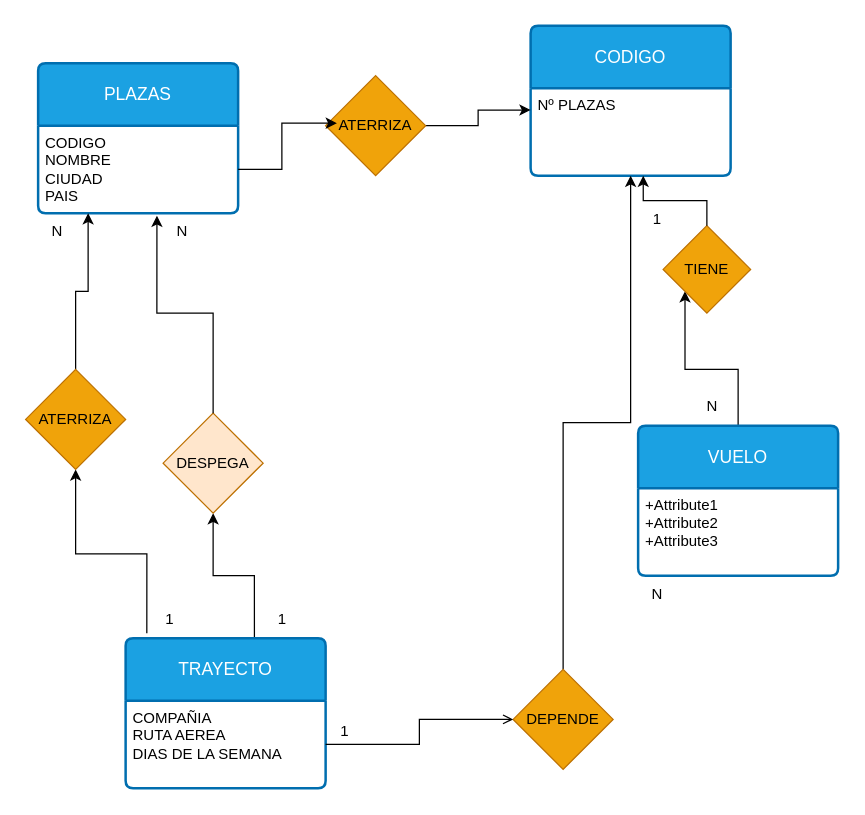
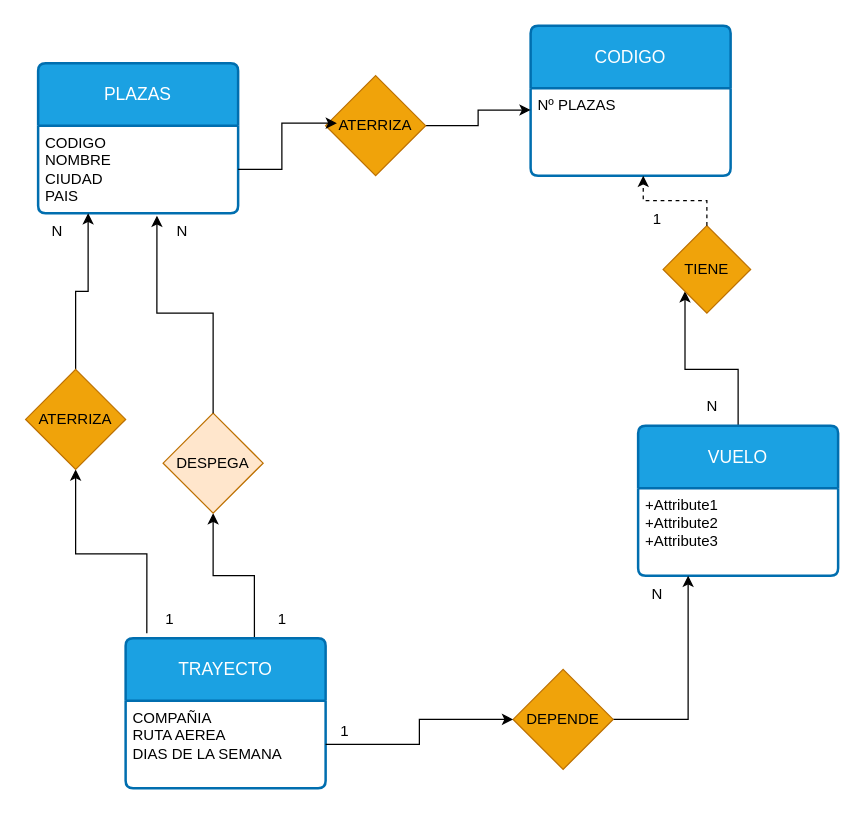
edge "TIENE" -> "Nº PLAZAS": style solid -> dashed
edge "DEPENDE" -> "Nº PLAZAS": now "DEPENDE" -> "VUELO"
edge "COMPAÑIA RUTA AEREA DIAS DE LA SEMANA" -> "DEPENDE": arrowhead open -> classic
